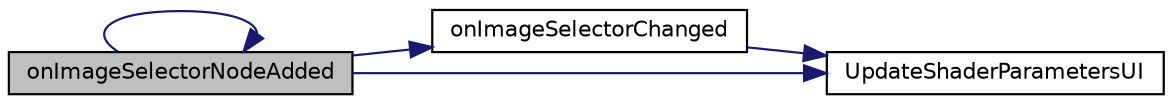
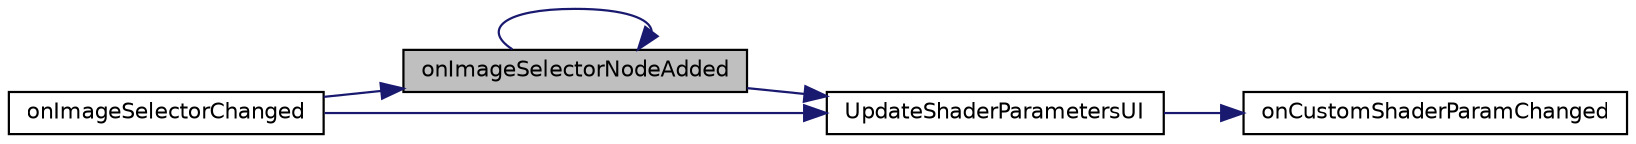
edge "onImageSelectorNodeAdded" -> "onImageSelectorChanged": reversed
node "onCustomShaderParamChanged": added
